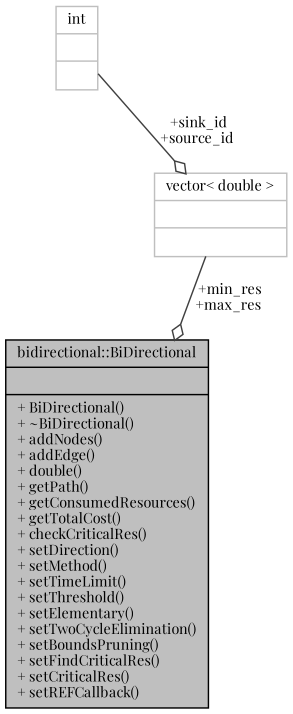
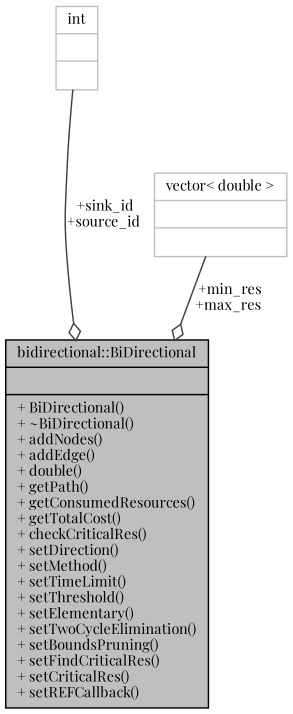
edge "int" -> "vector< double >": now "int" -> "bidirectional::BiDirectional"
